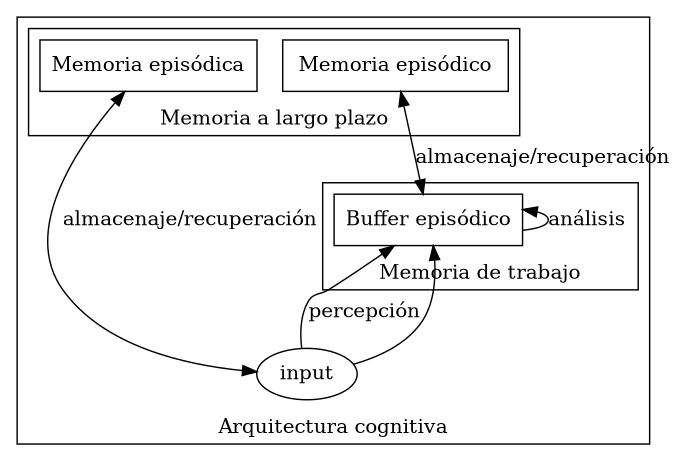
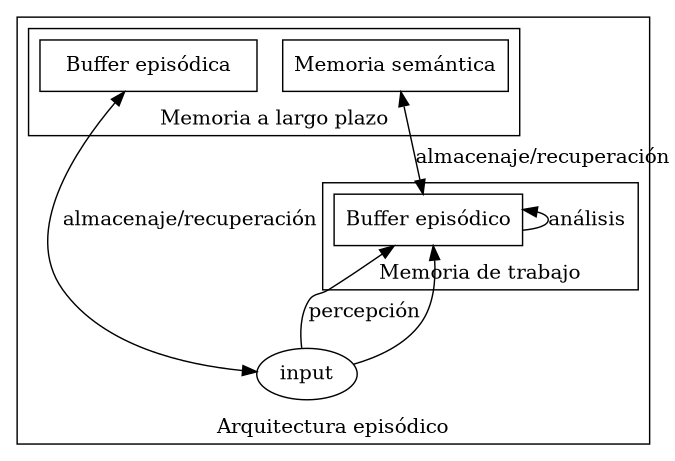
node "Memoria episódica": label "Memoria episódica" -> "Buffer episódica"
node "Memoria episódico": label "Memoria episódico" -> "Memoria semántica"
cluster "Arquitectura cognitiva": label "Arquitectura cognitiva" -> "Arquitectura episódico"
